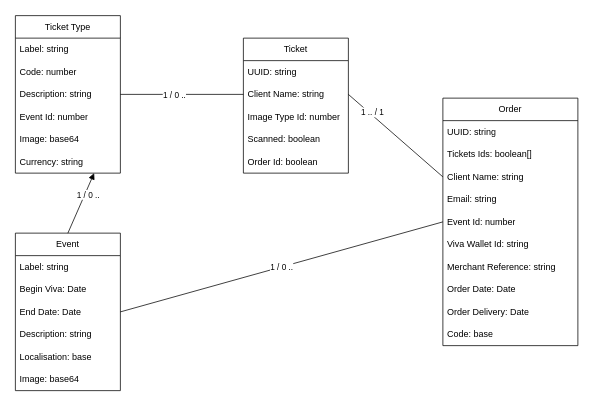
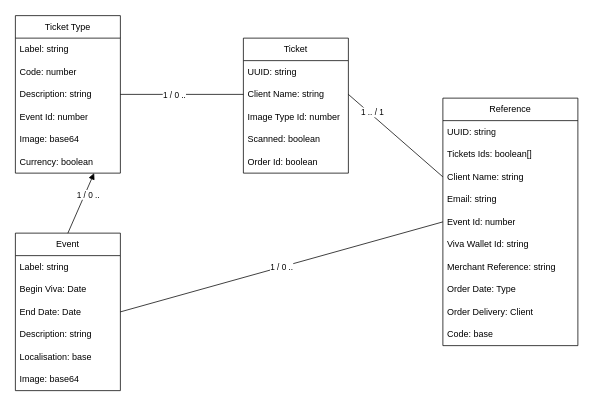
node "Order": label "Order" -> "Reference"
node "Currency: string": label "Currency: string" -> "Currency: boolean"
node "Order Date: Date": label "Order Date: Date" -> "Order Date: Type"
node "Order Delivery: Date": label "Order Delivery: Date" -> "Order Delivery: Client"
